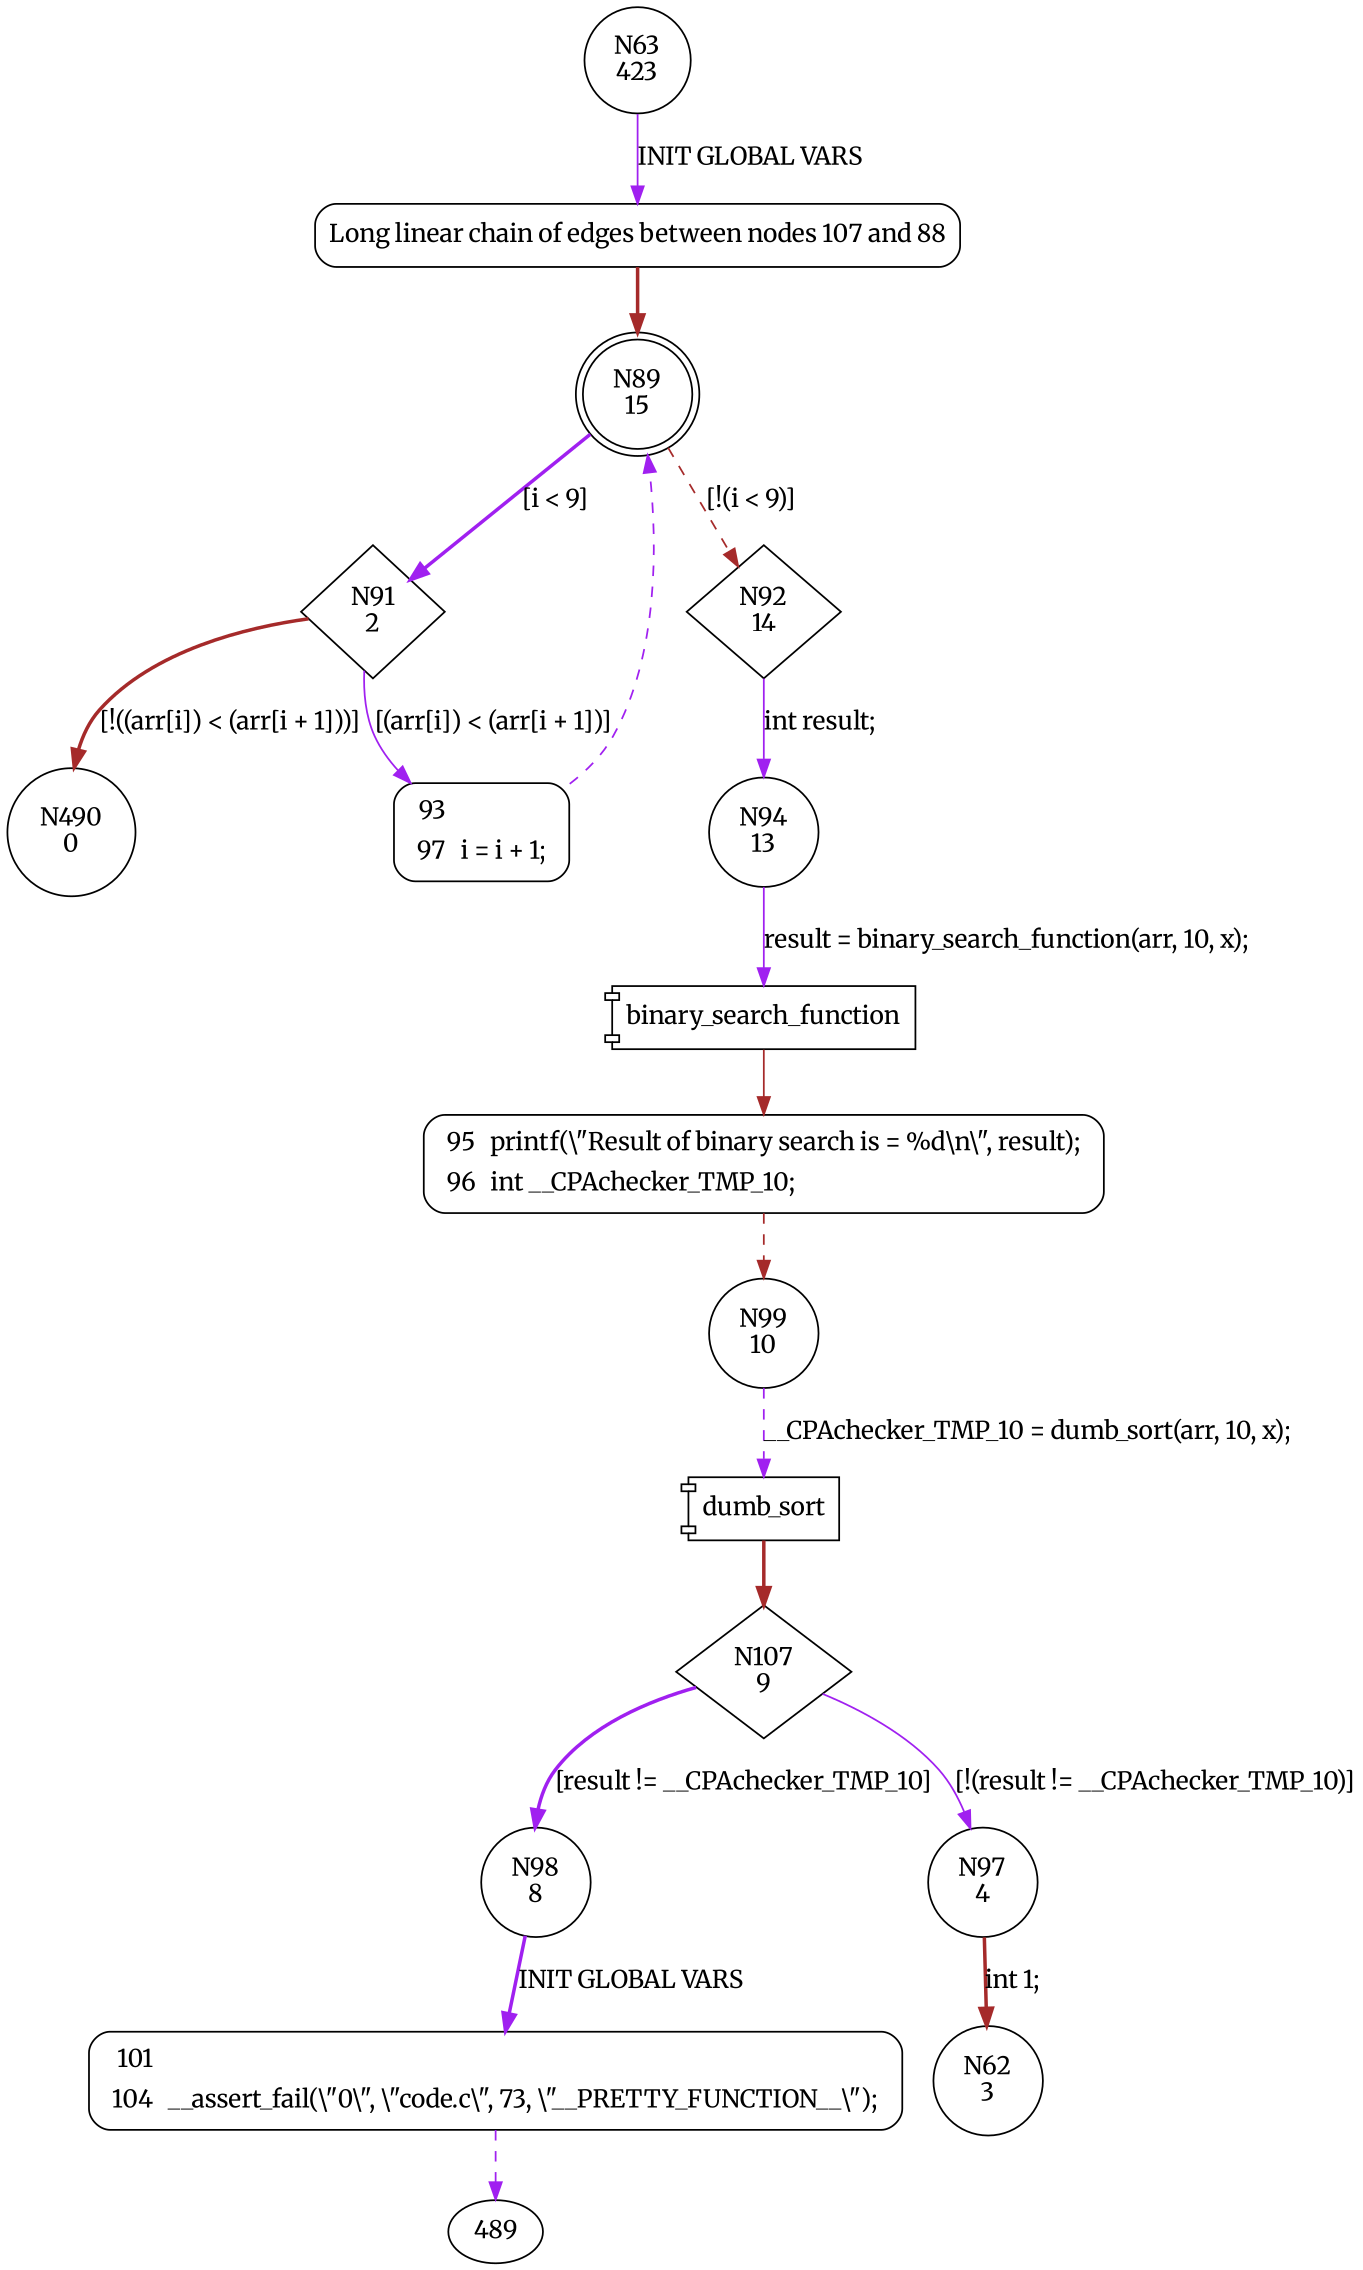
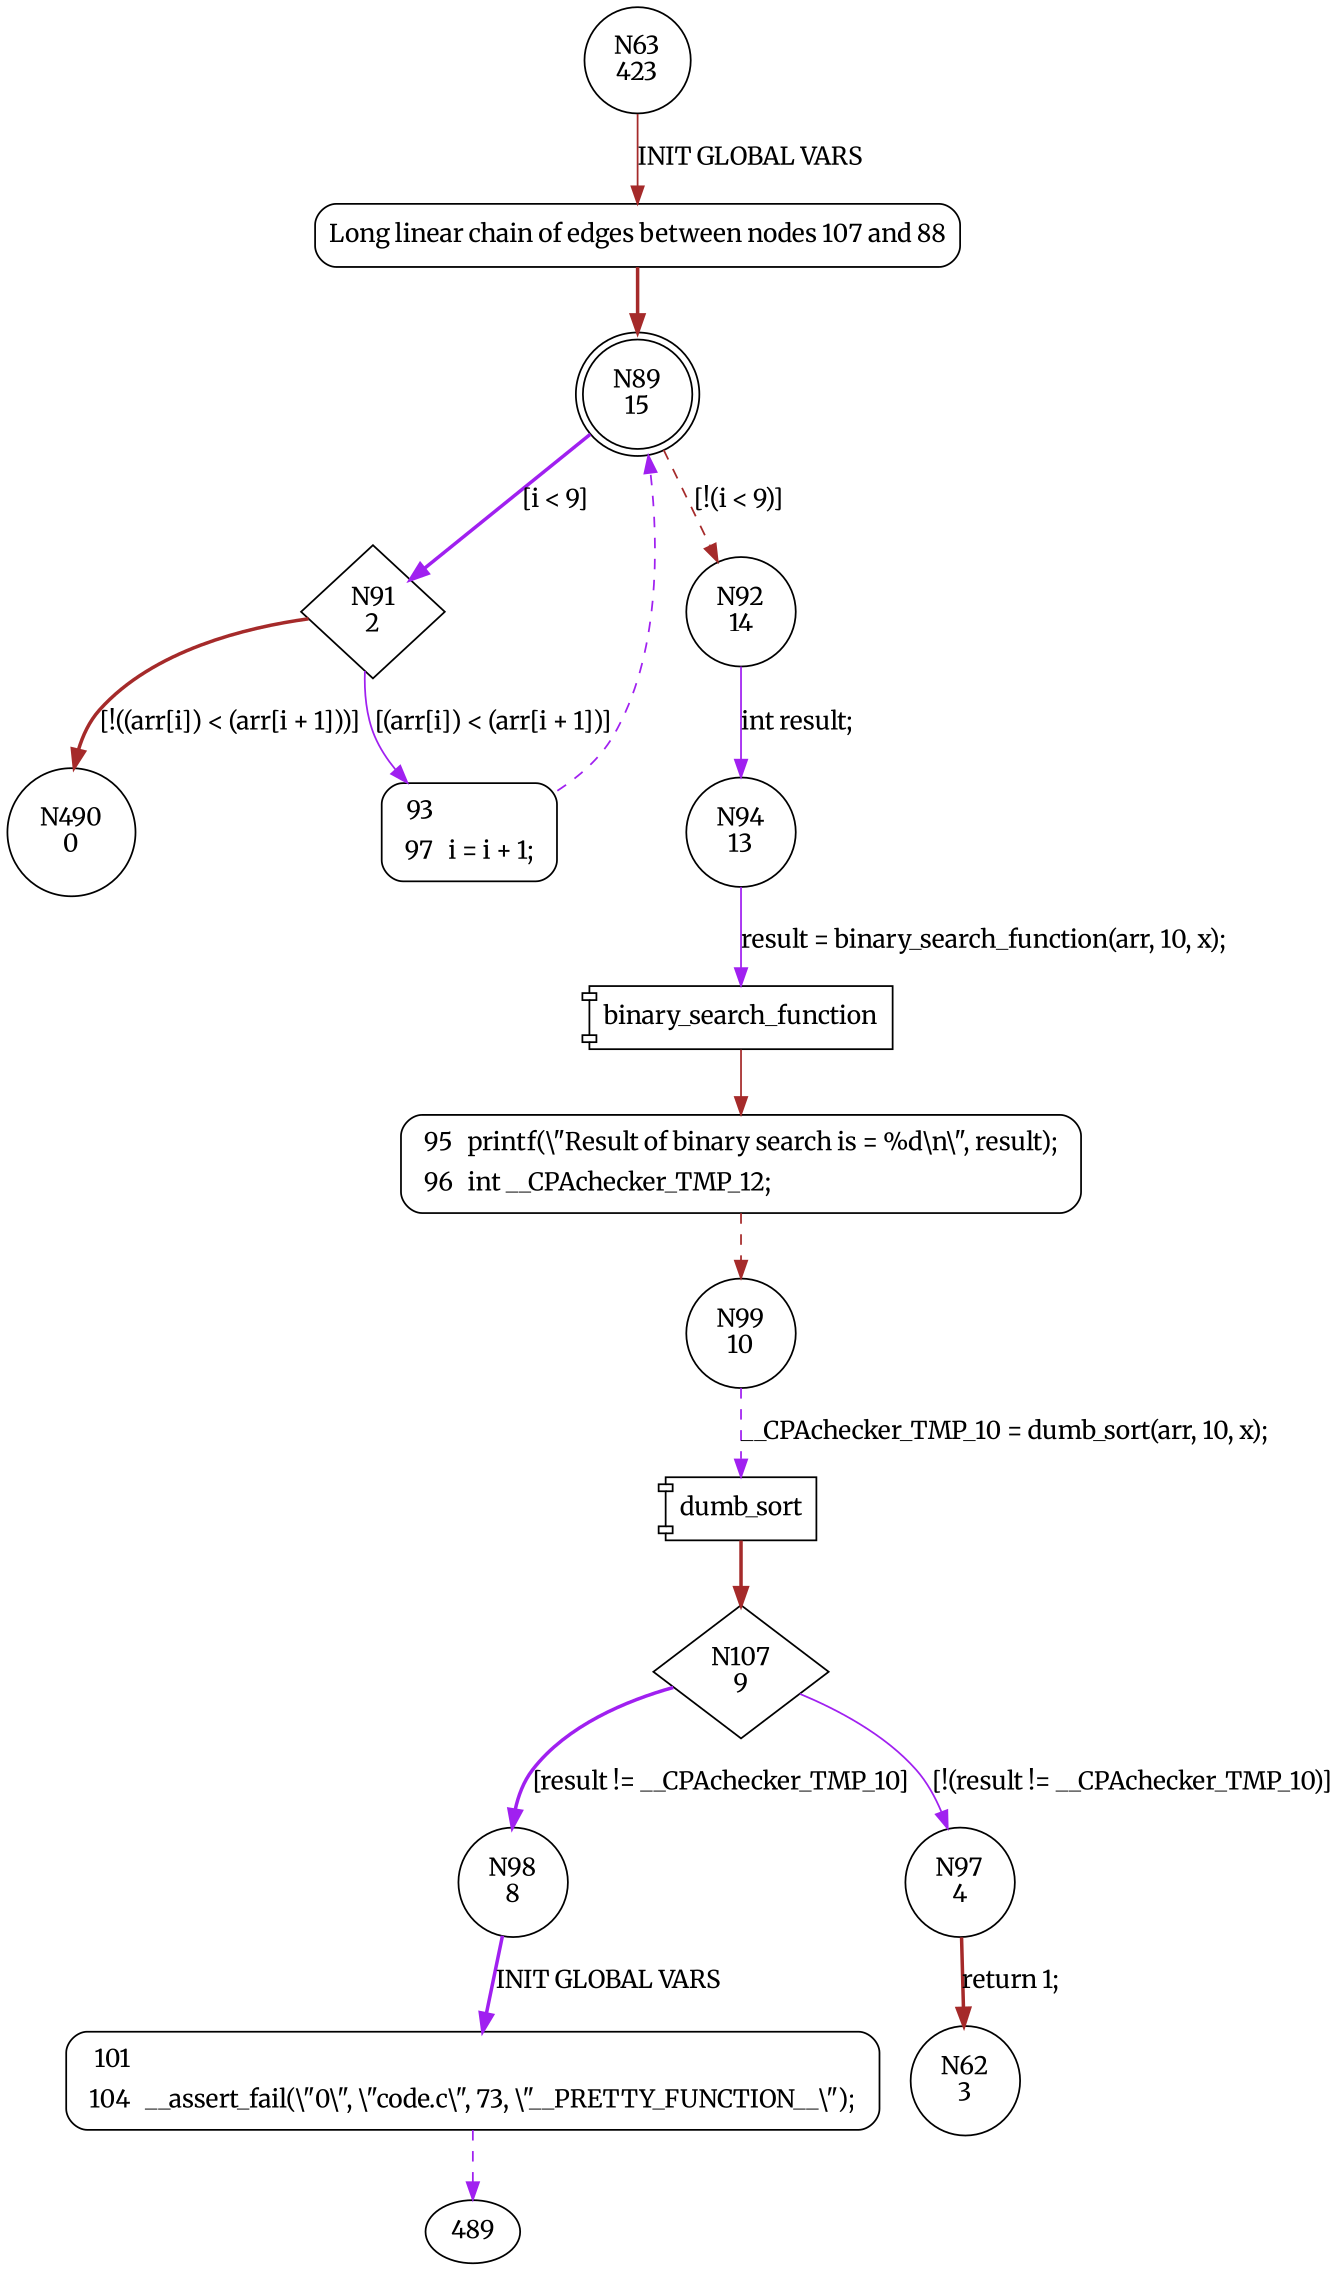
edge "N63 423" -> "Long linear chain of edges between nodes 107 and 88": color purple -> brown
node "N92 14": shape diamond -> circle
node "95": text "int __CPAchecker_TMP_10;" -> "int __CPAchecker_TMP_12;"
edge "N97 4" -> "N62 3": label "int 1;" -> "return 1;"
